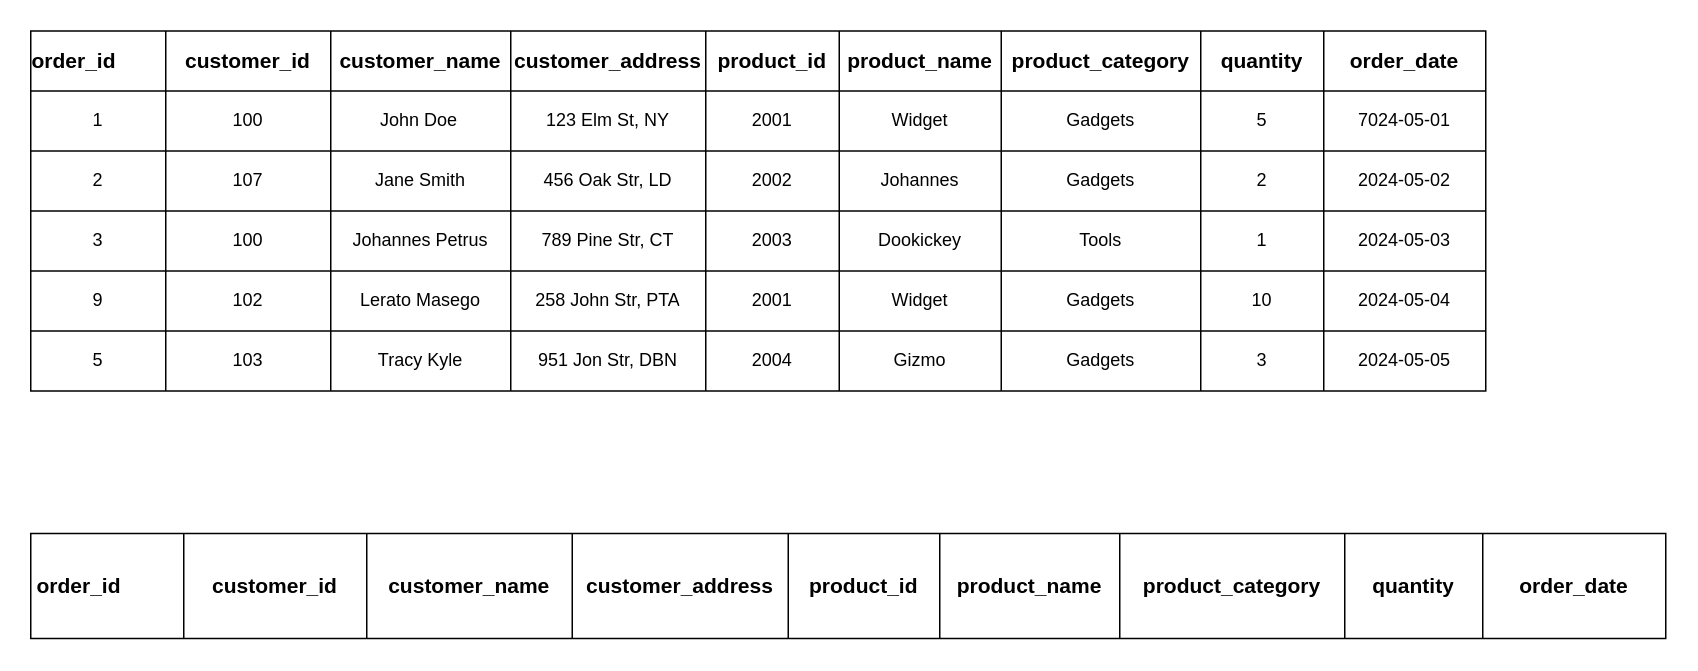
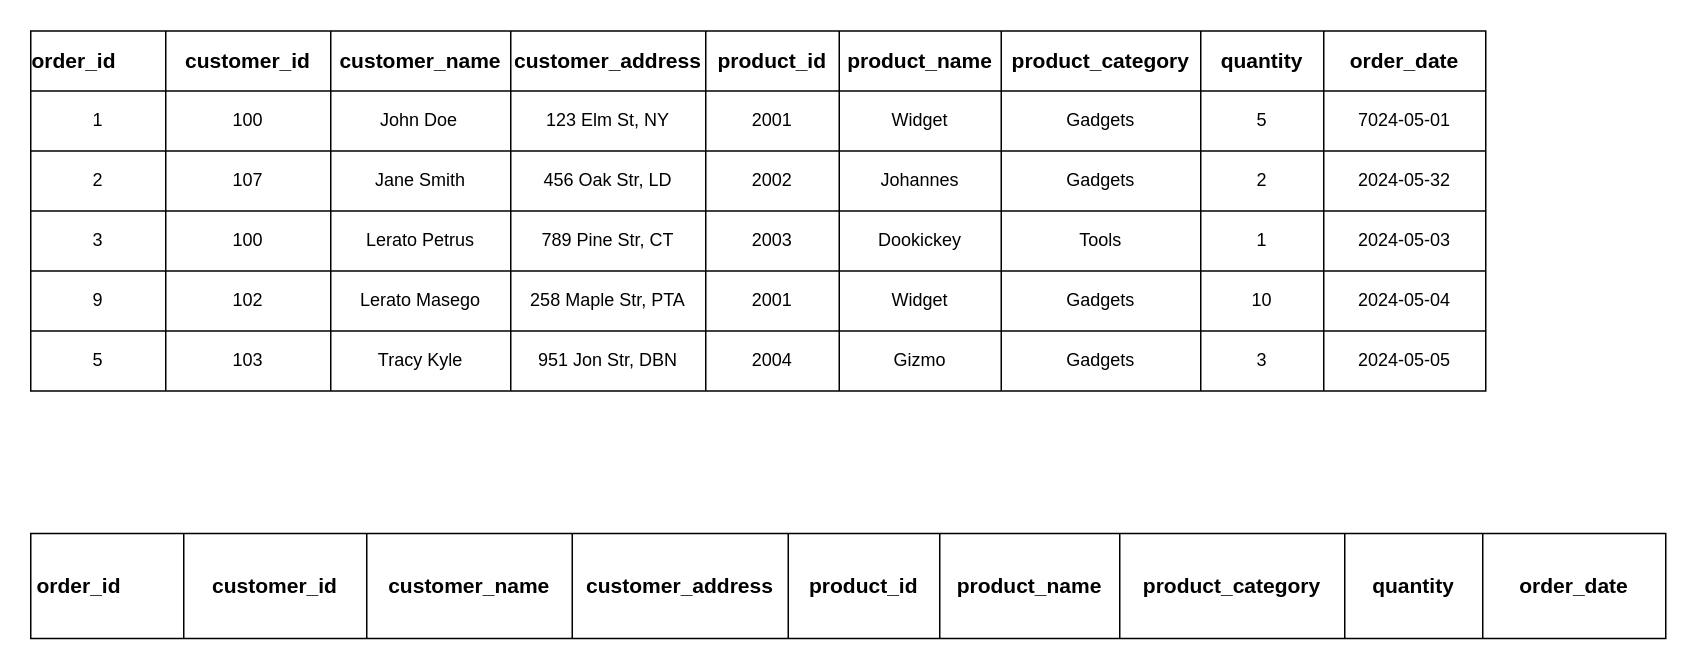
node "2024-05-02": label "2024-05-02" -> "2024-05-32"
node "Johannes Petrus": label "Johannes Petrus" -> "Lerato Petrus"
node "258 John Str, PTA": label "258 John Str, PTA" -> "258 Maple Str, PTA"
